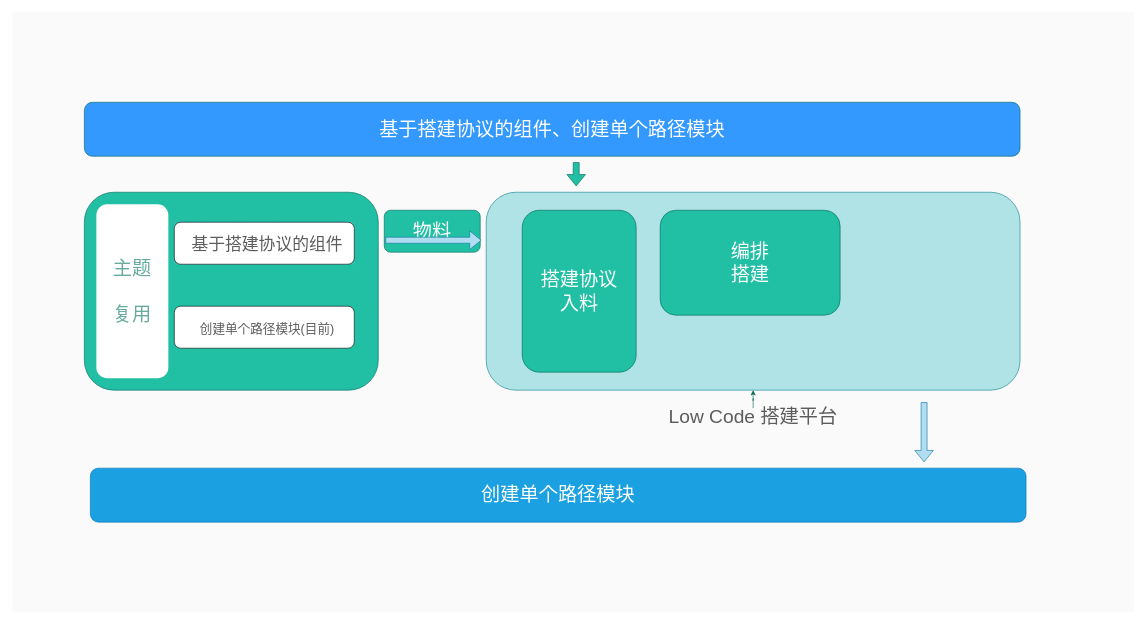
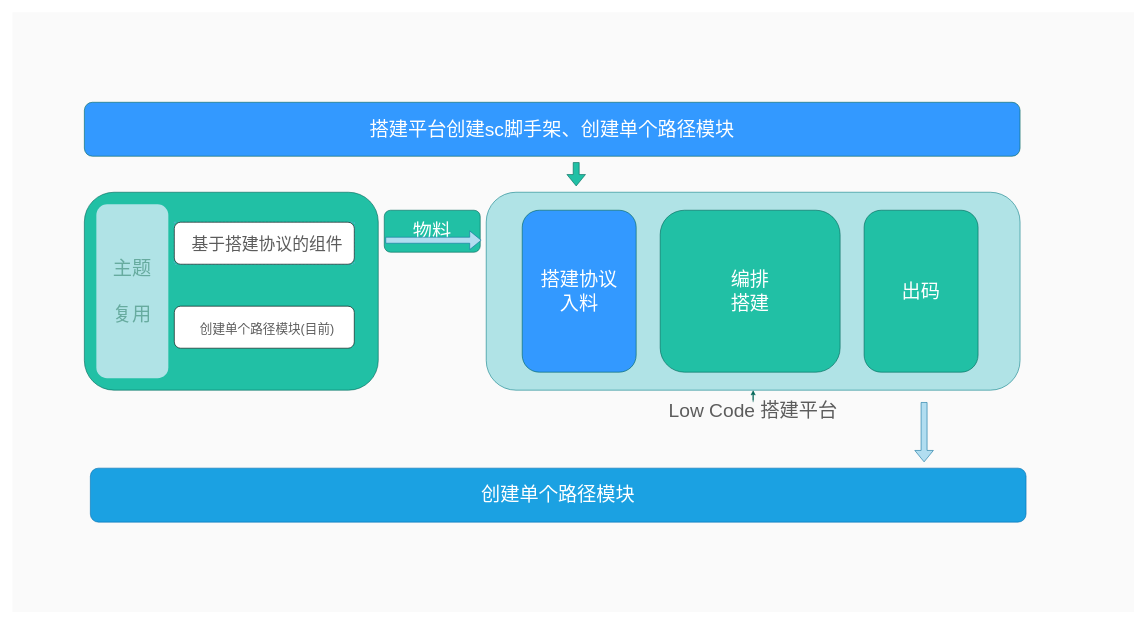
node "基于搭建协议的组件、创建单个路径模块": label "基于搭建协议的组件、创建单个路径模块" -> "搭建平台创建sc脚手架、创建单个路径模块"
node "编排 搭建": size 180x105 -> 180x162
node "主题 复用": fillcolor #ffffff -> #b0e3e6
node "搭建协议 入料": fillcolor #21c0a5 -> #3399ff
node "出码": added
node "Low Code 搭建平台": moved (753, 417) -> (753, 411)
